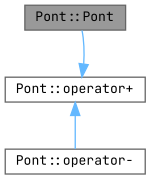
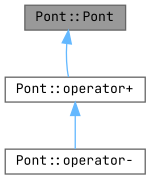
edge "Pont::Pont" -> "Pont::operator+": reversed
